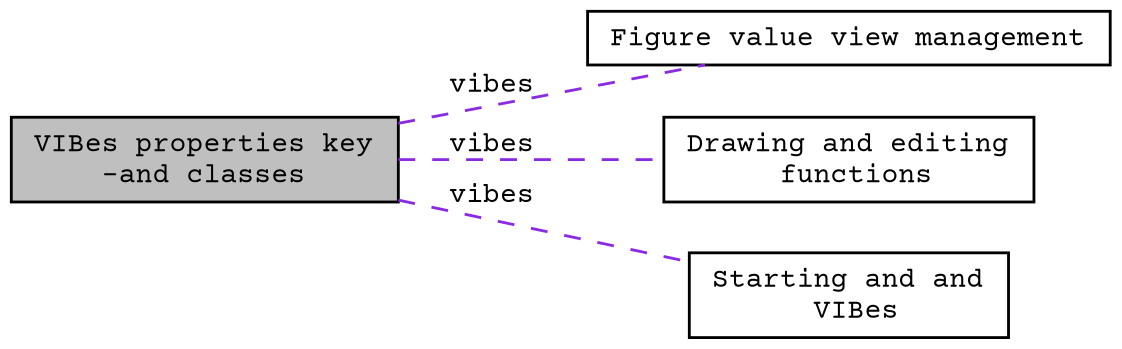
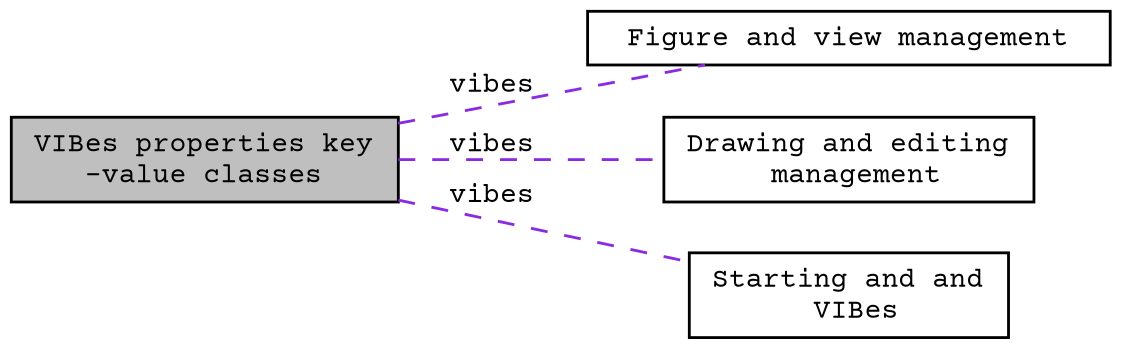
node "Figure value view management": label "Figure value view management" -> "Figure and view management"
node "VIBes properties key -and classes": label "VIBes properties key -and classes" -> "VIBes properties key -value classes"
node "Drawing and editing functions": label "Drawing and editing functions" -> "Drawing and editing management"
